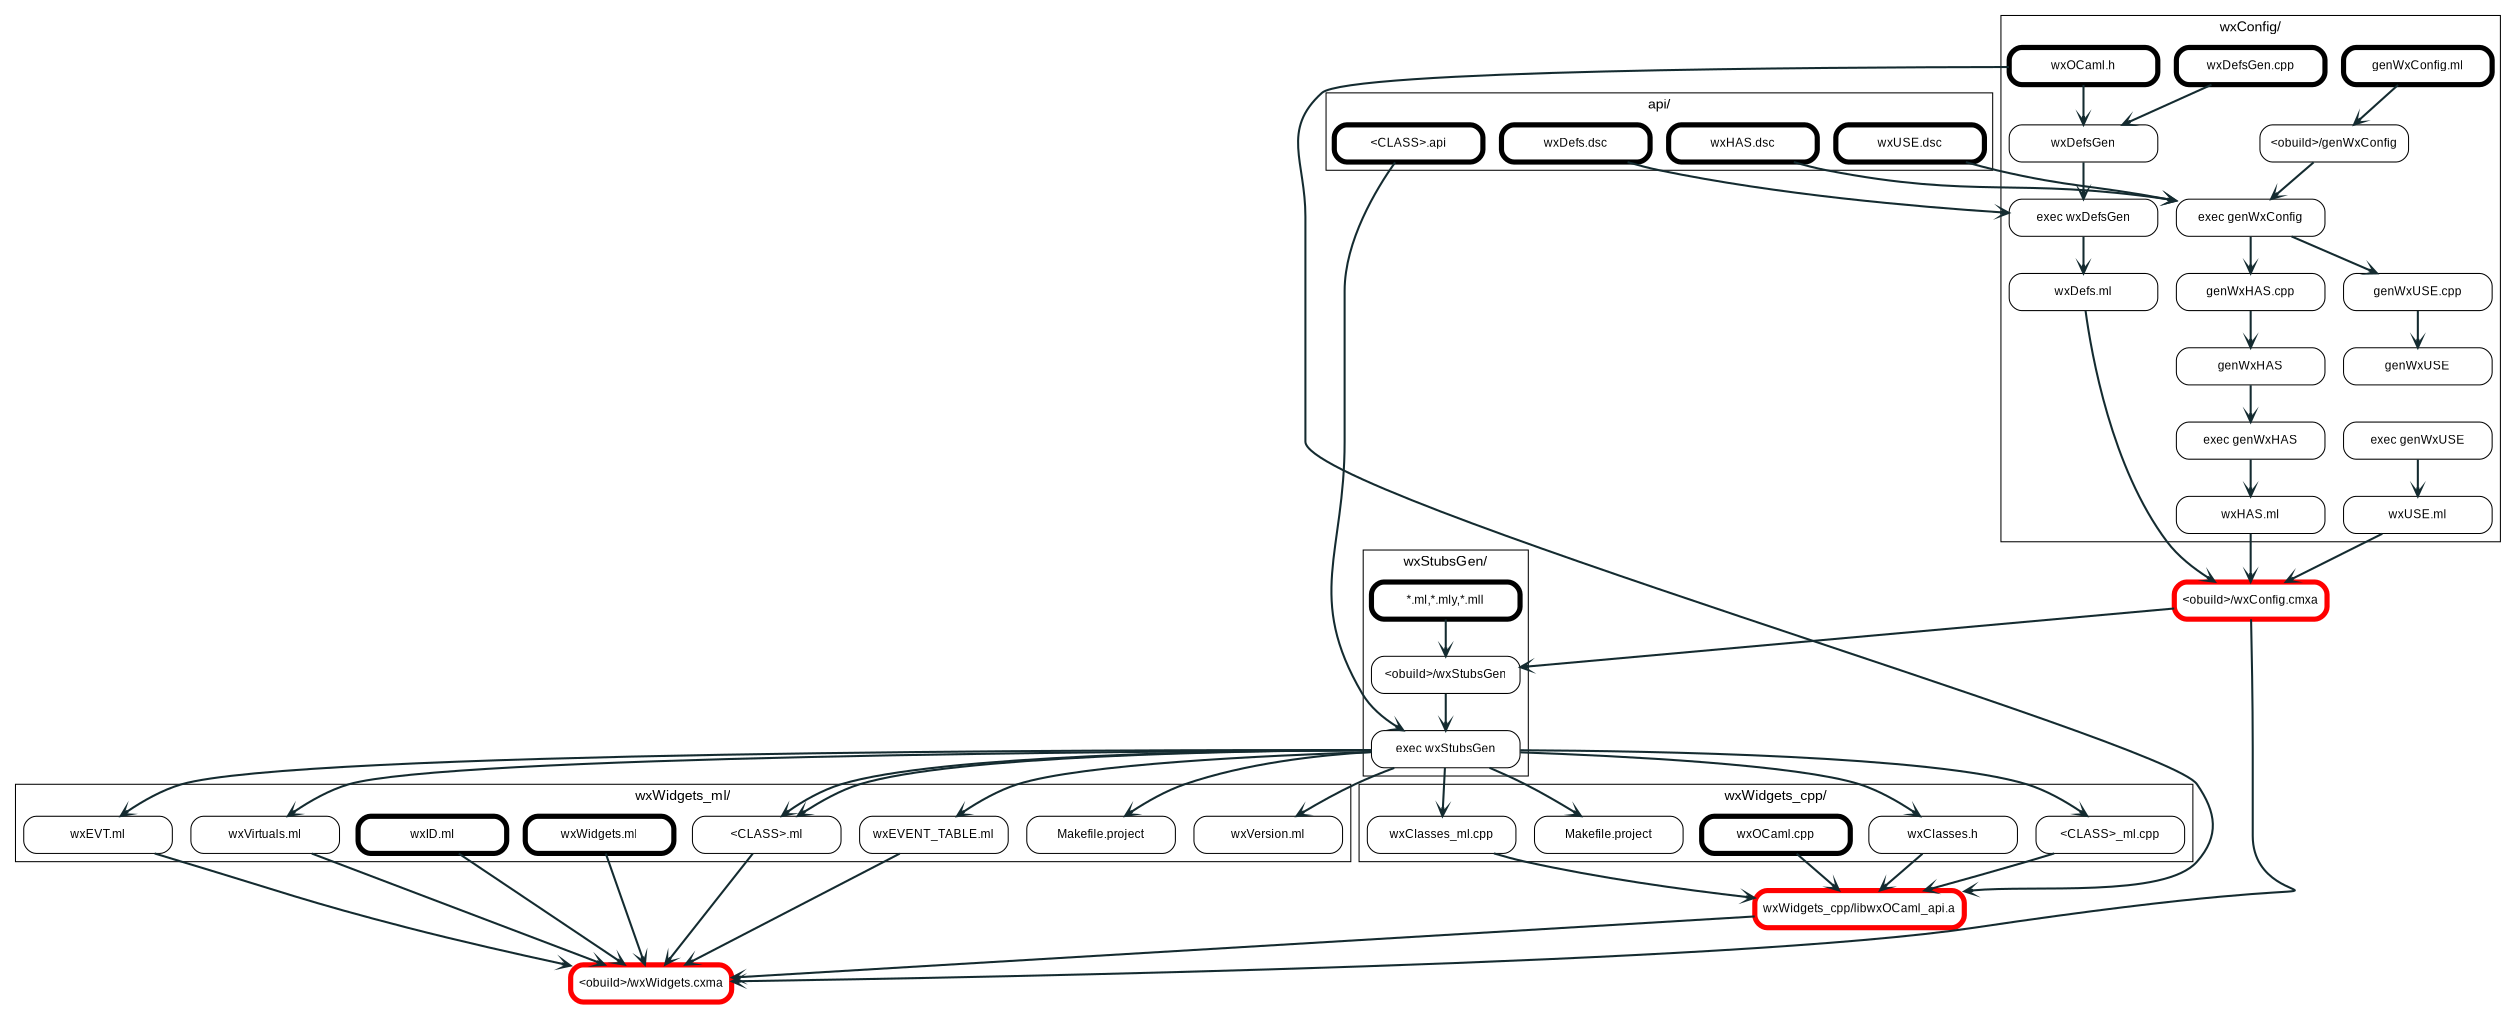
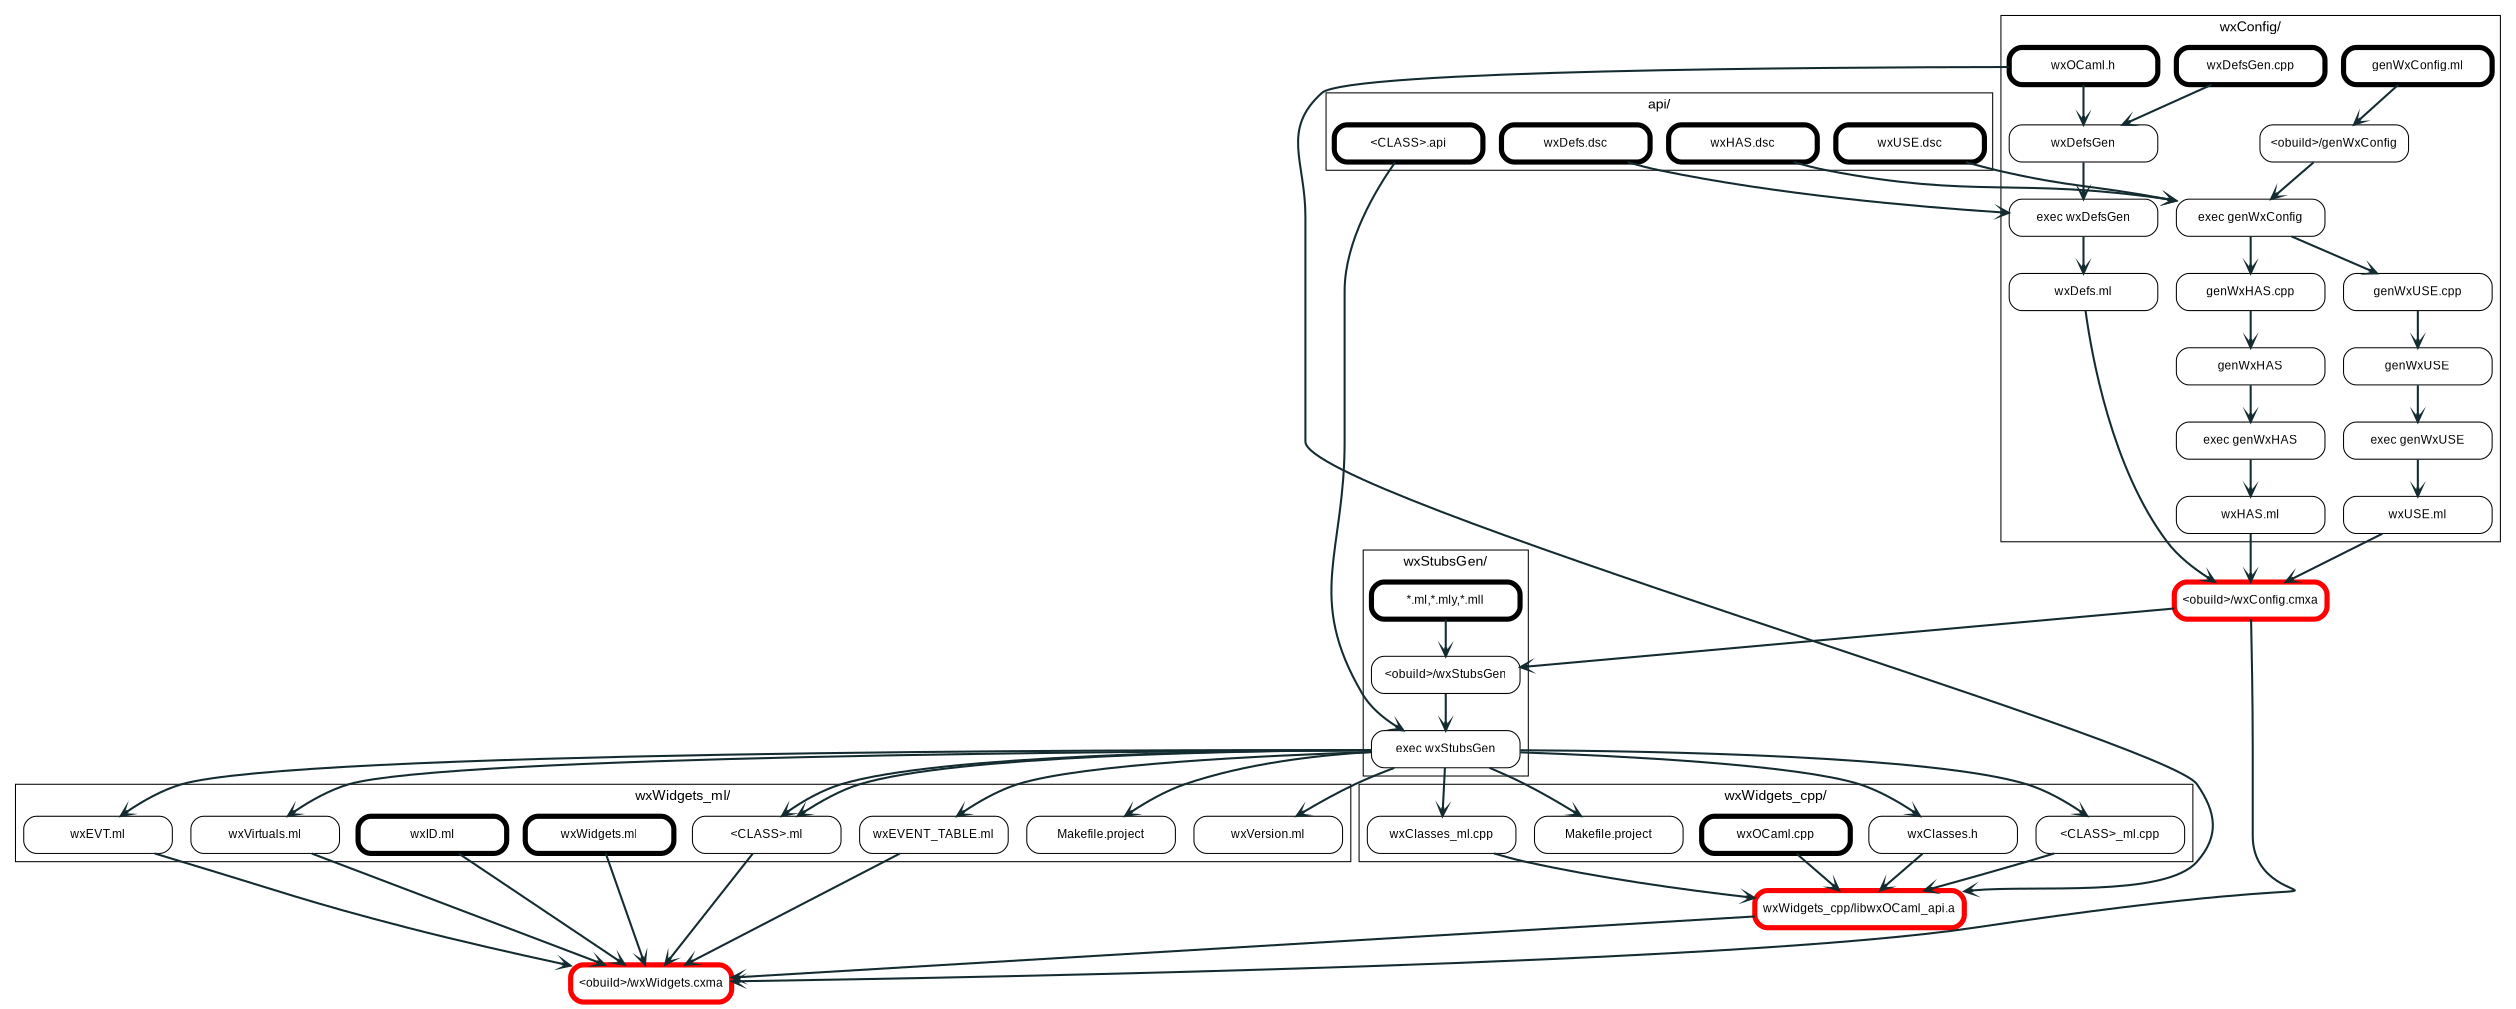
edge "genWxUSE" -> "exec genWxUSE": added
